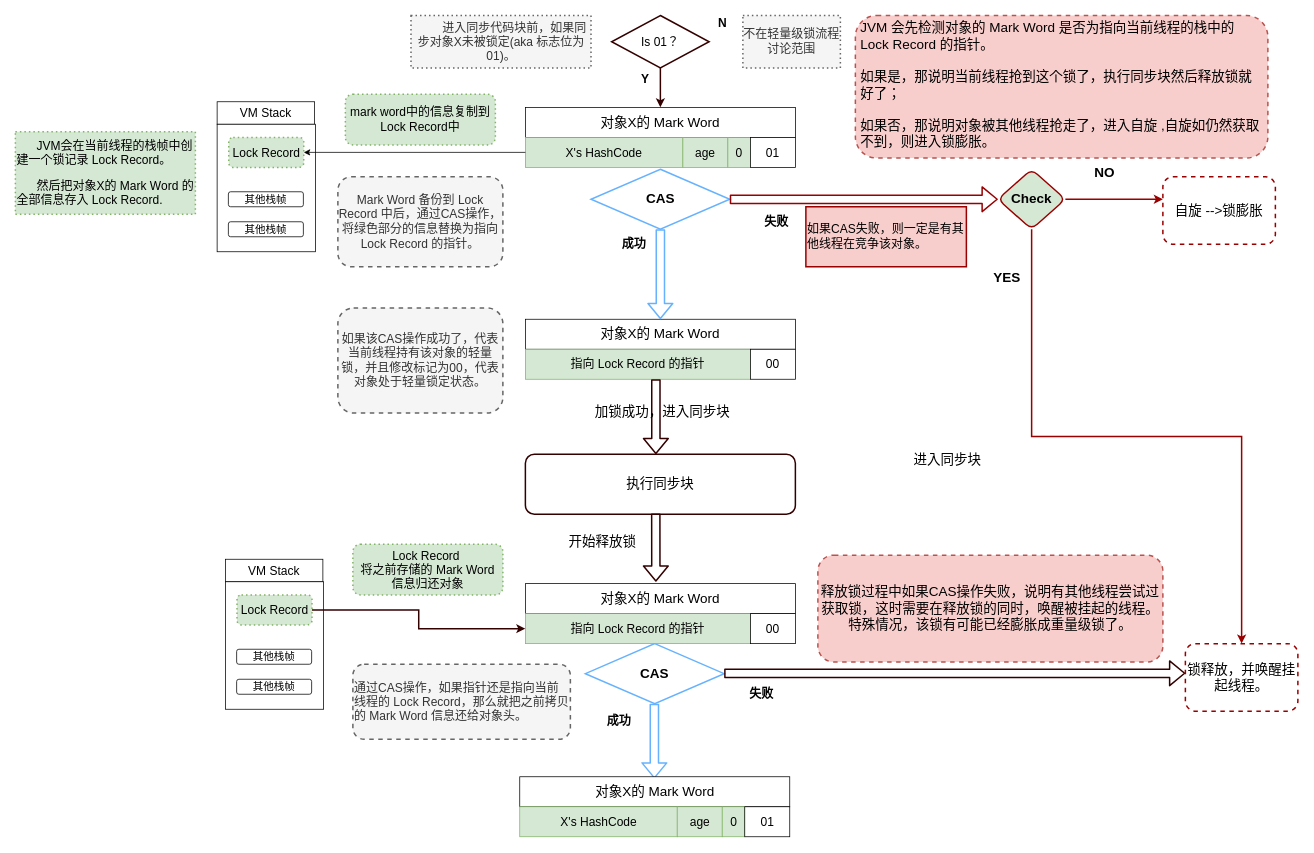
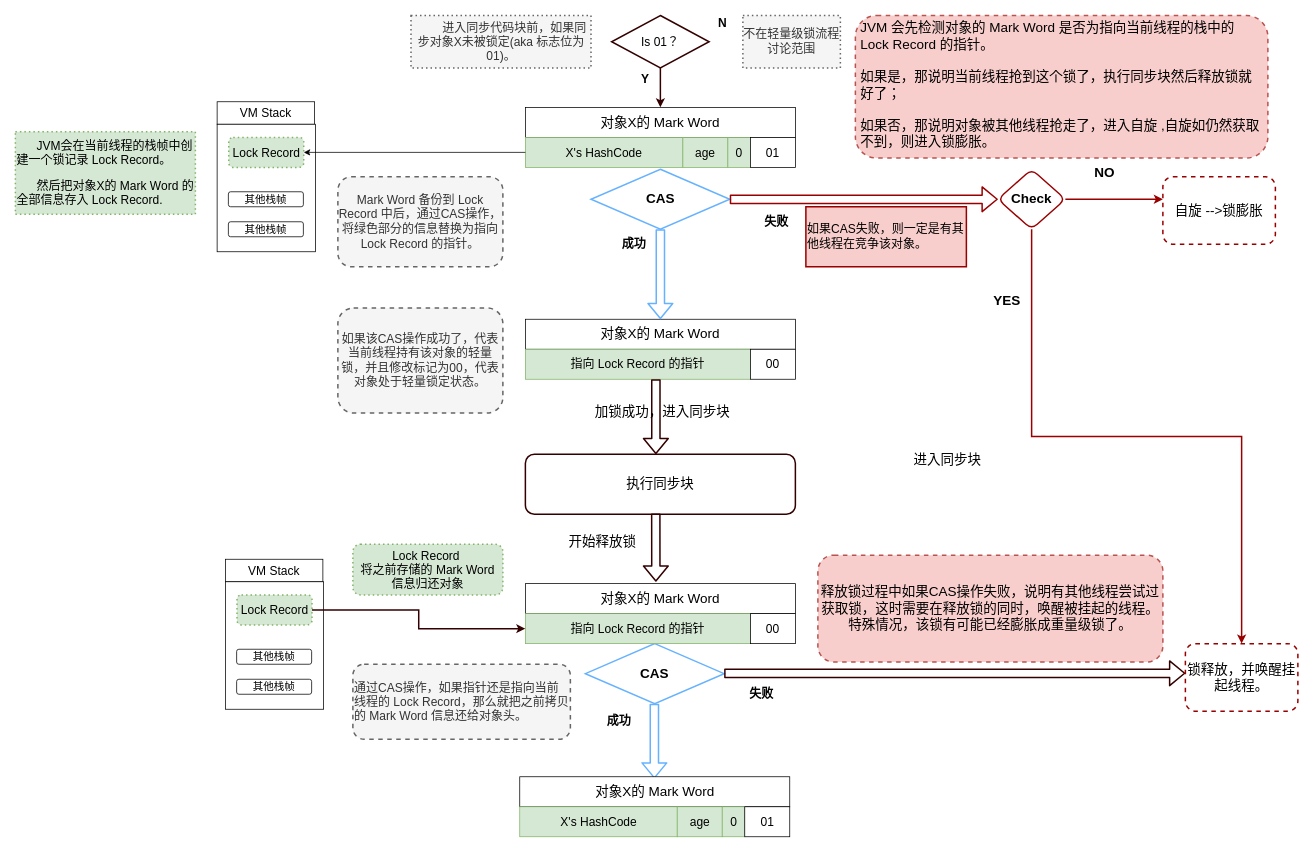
node "mark word中的信息复制到Lock Record中": removed
node "Check": fillcolor #d5e8d4 -> #ffffff
node "YES": moved (1007, 278) -> (1007, 300)
